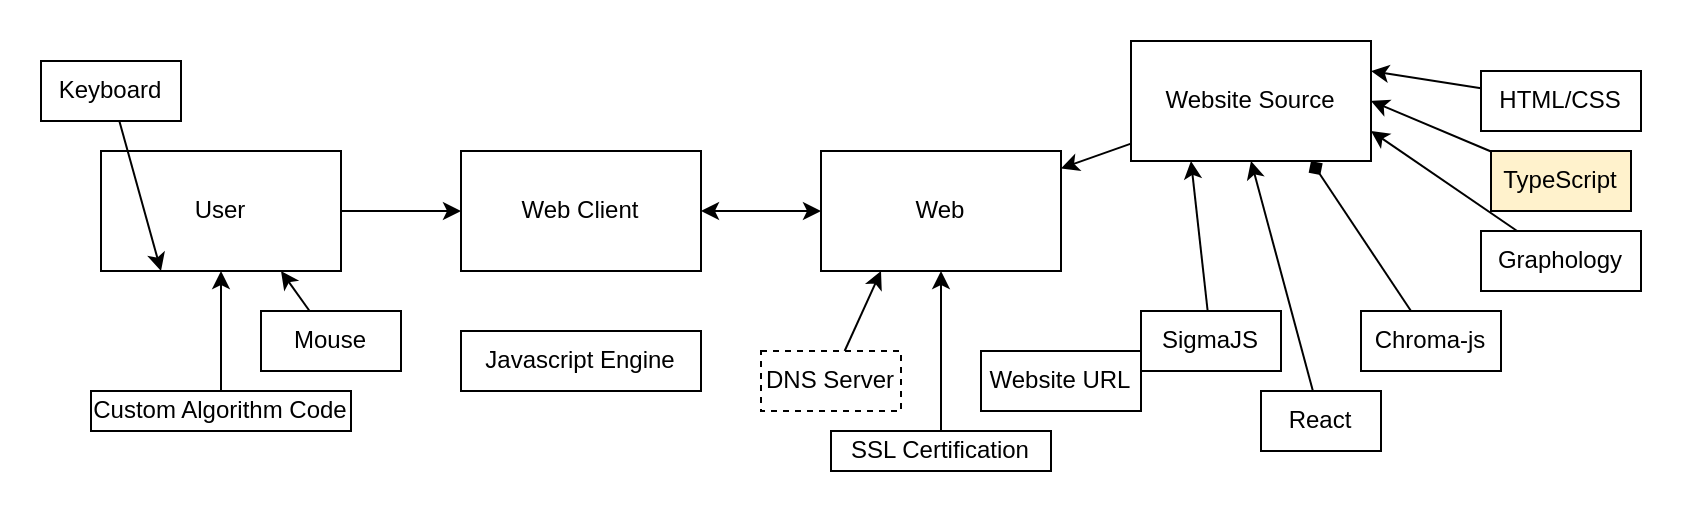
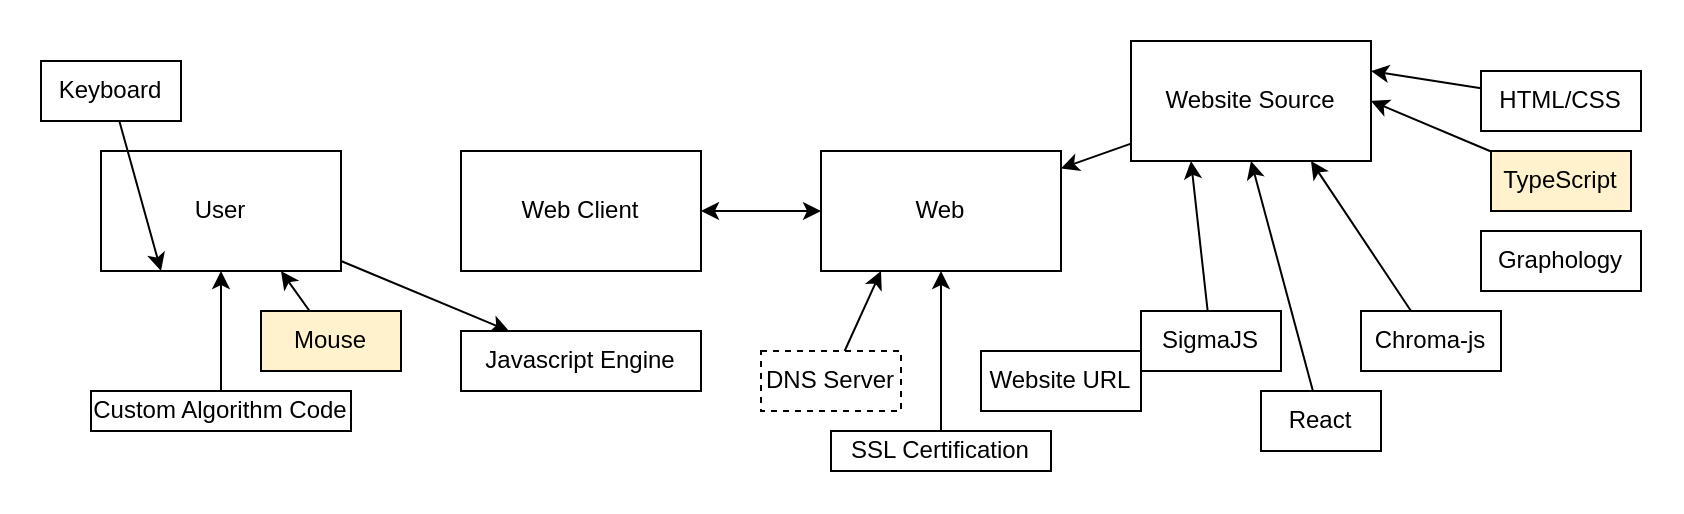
edge "Chroma-js" -> "Website Source": arrowhead diamond -> classic
edge "Graphology" -> "Website Source": removed
edge "User" -> "Web Client": now "User" -> "Javascript Engine"
node "Mouse": fillcolor #ffffff -> #fff2cc
